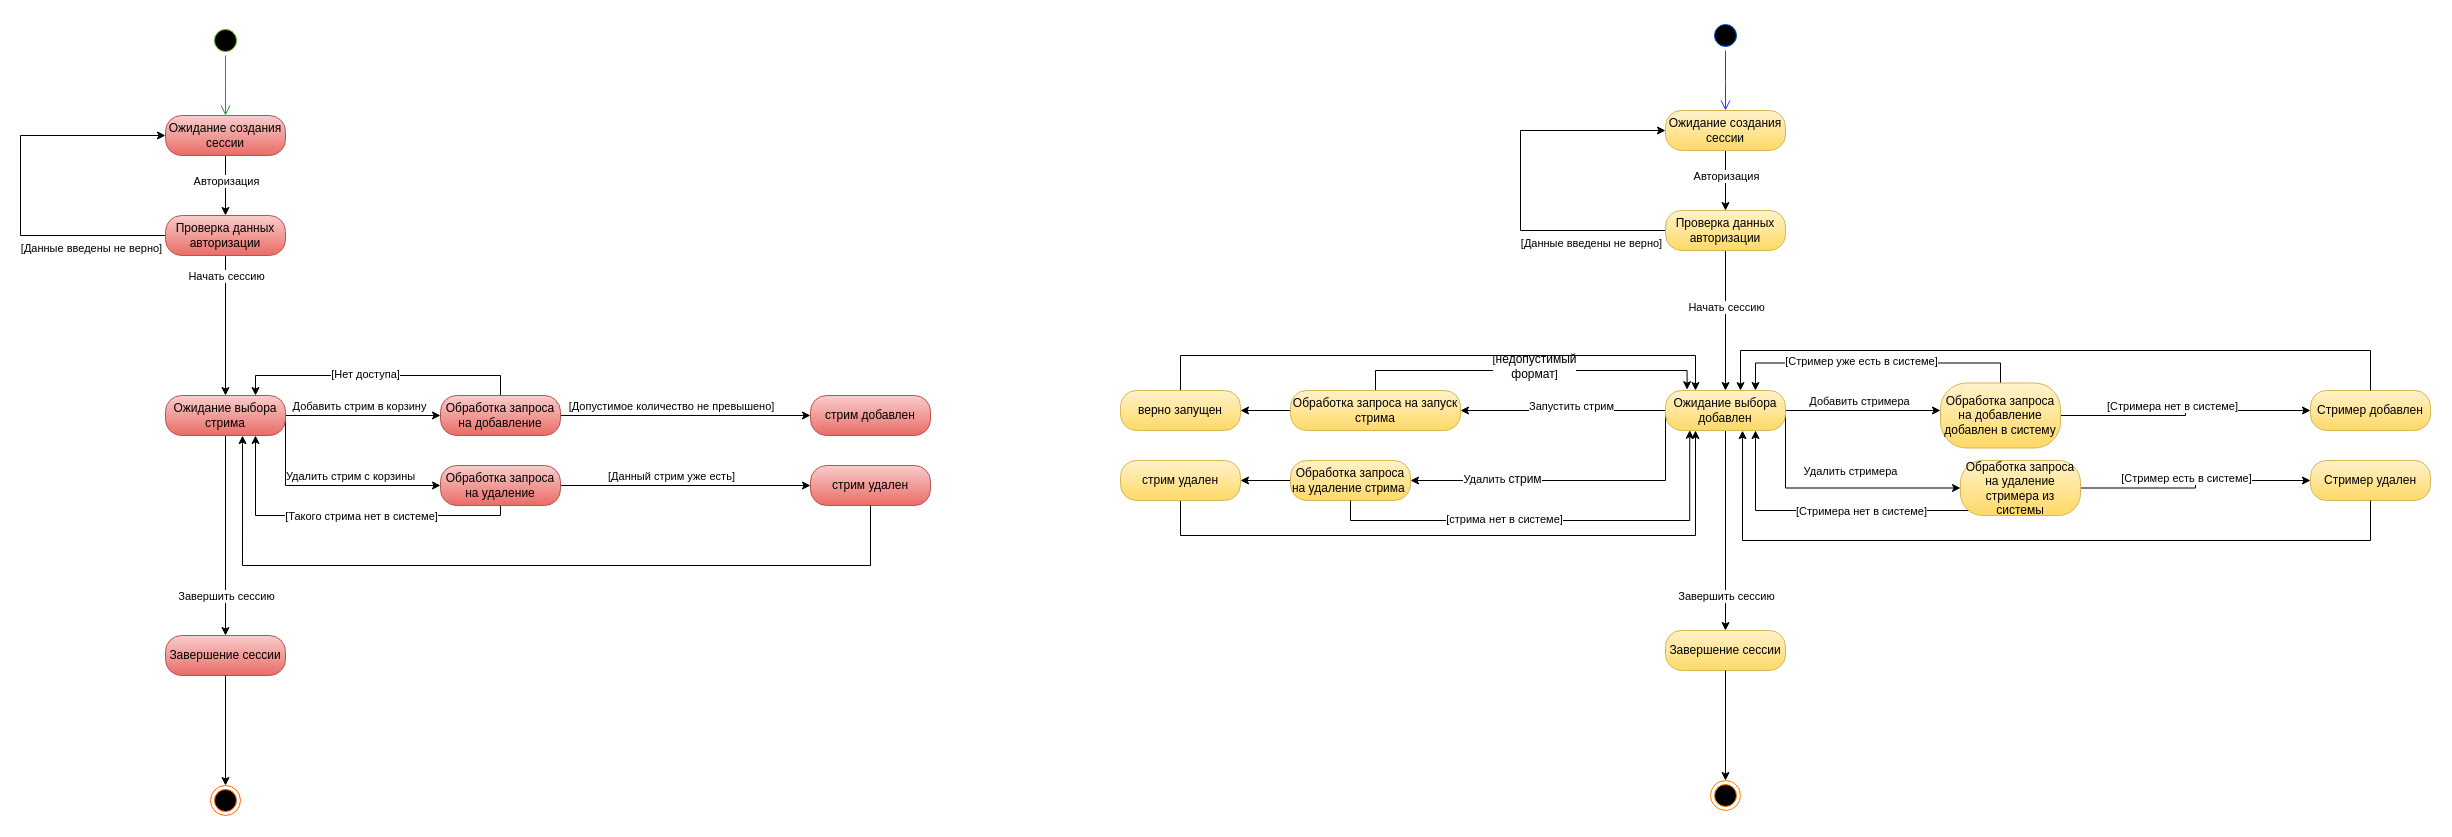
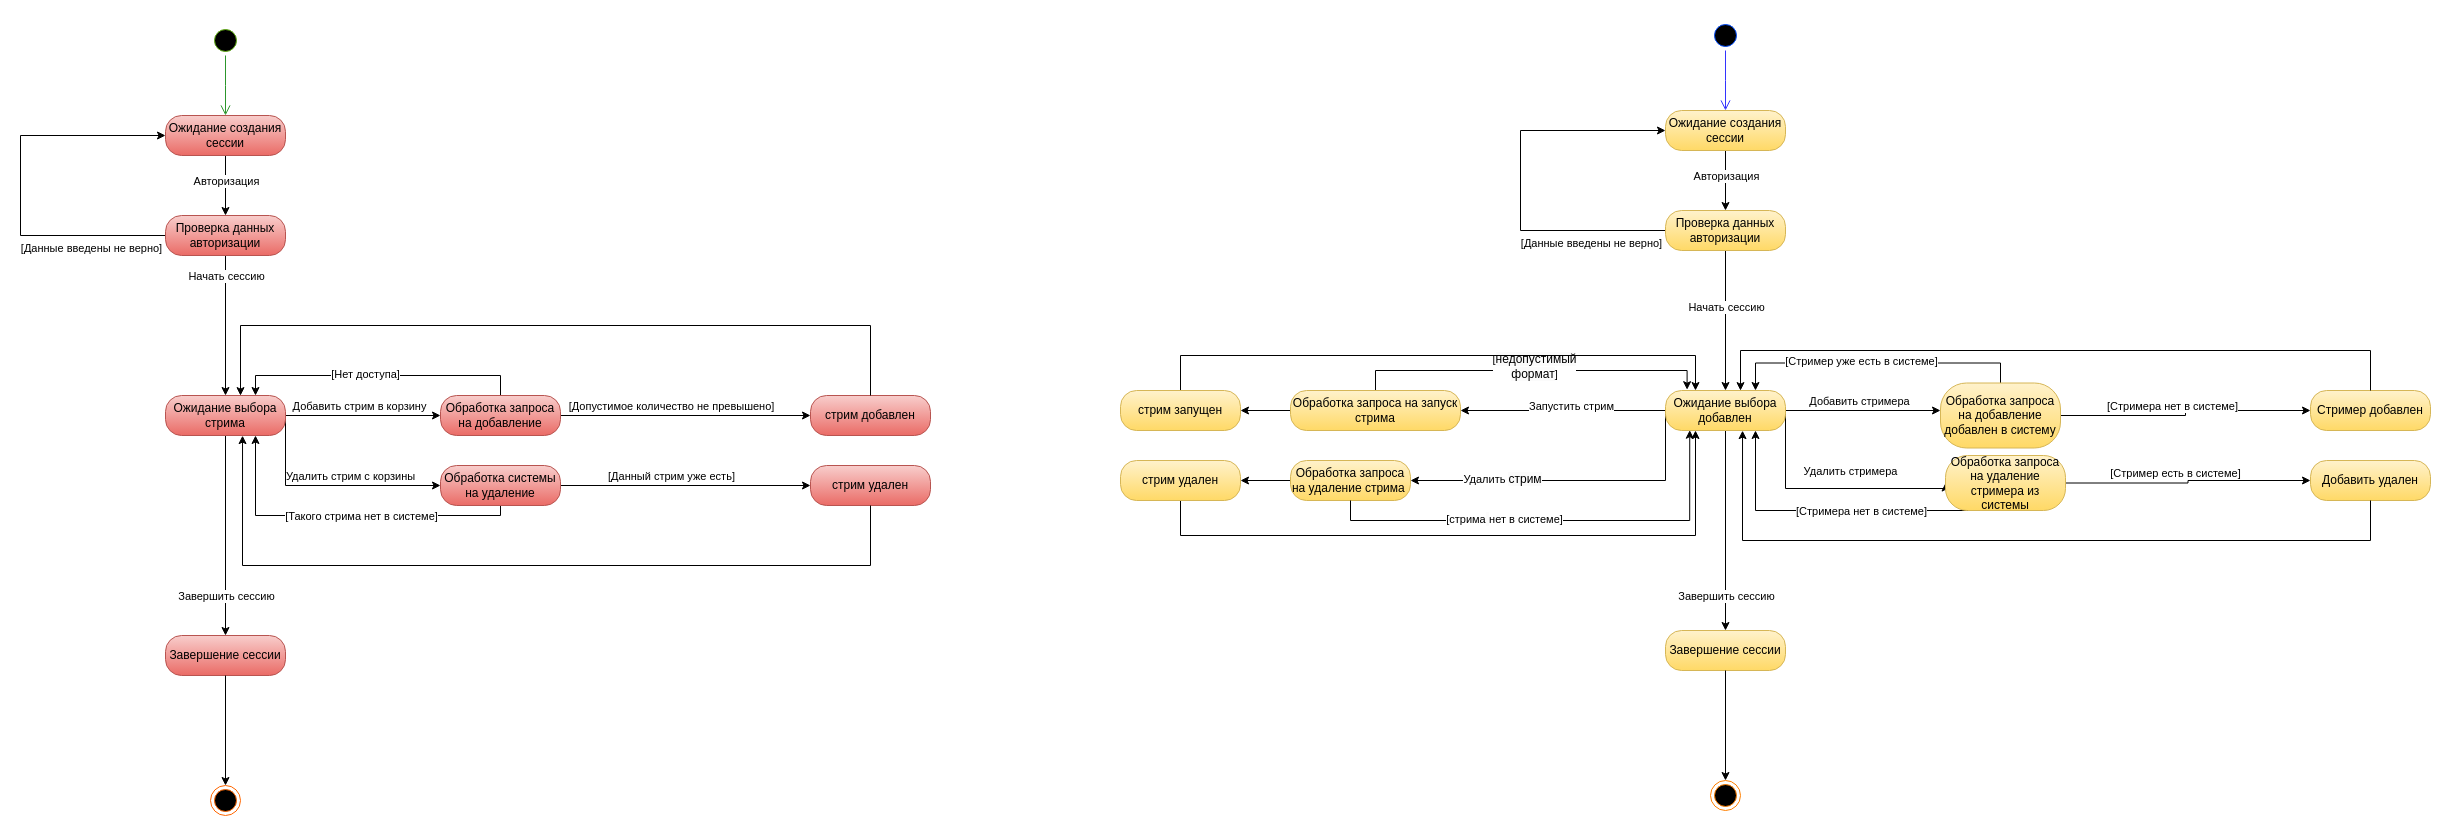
edge "стрим добавлен" -> "Ожидание выбора стрима": added
node "верно запущен": label "верно запущен" -> "стрим запущен"
node "Стример удален": label "Стример удален" -> "Добавить удален"
node "Обработка запроса на удаление": label "Обработка запроса на удаление" -> "Обработка системы на удаление"
node "Обработка запроса на удаление стримера из системы": moved (2021, 488) -> (2006, 483)
